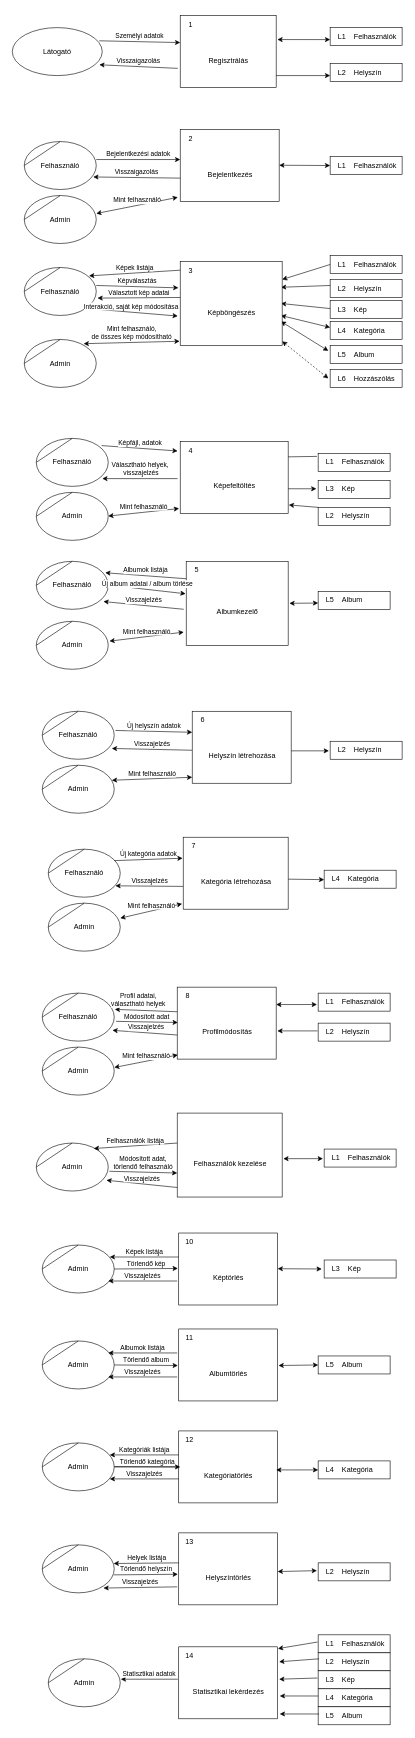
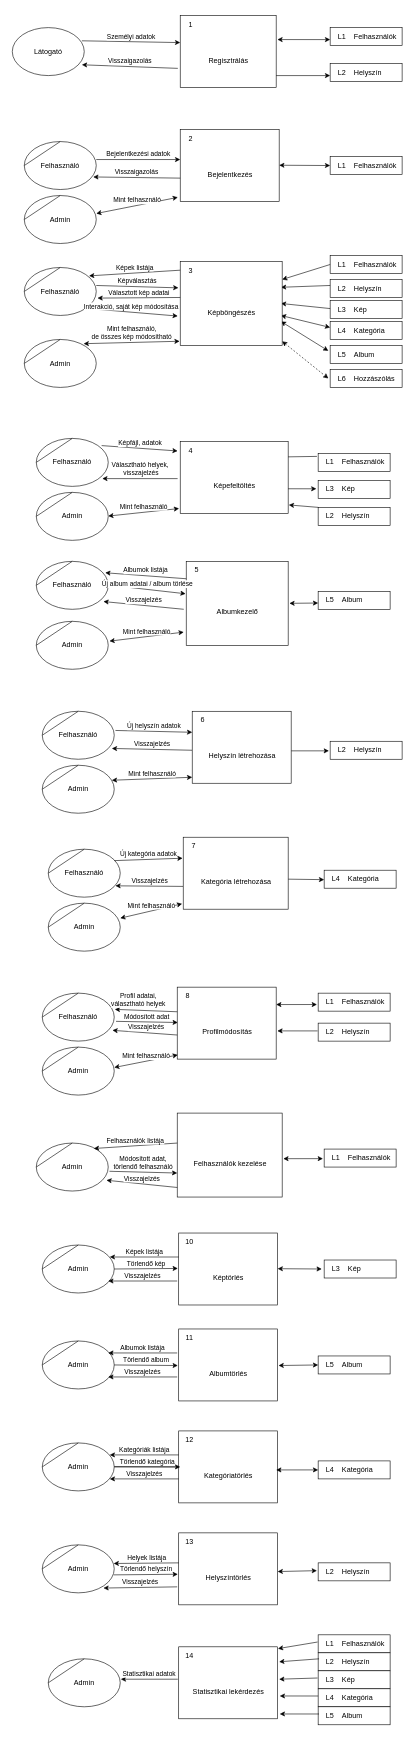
node "Látogató": size 90x48 -> 72x48
